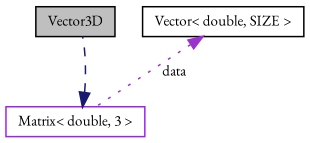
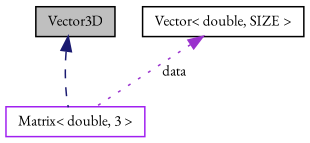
edge "Vector3D" -> "Matrix< double, 3 >": reversed
